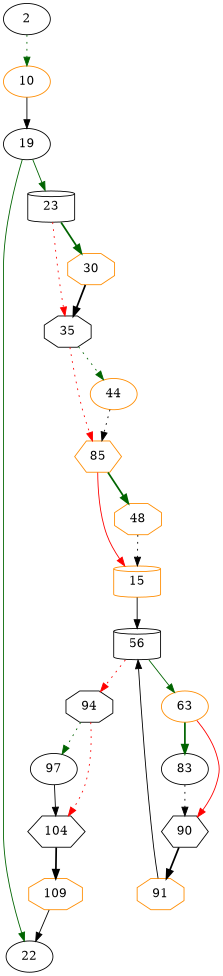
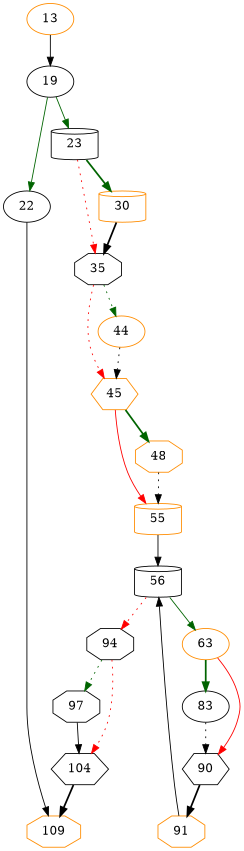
node "2": removed
node "10": label "10" -> "13"
node "30": shape octagon -> cylinder
node "85": label "85" -> "45"
node "15": label "15" -> "55"
node "97": shape ellipse -> octagon
edge "109" -> "22": reversed
